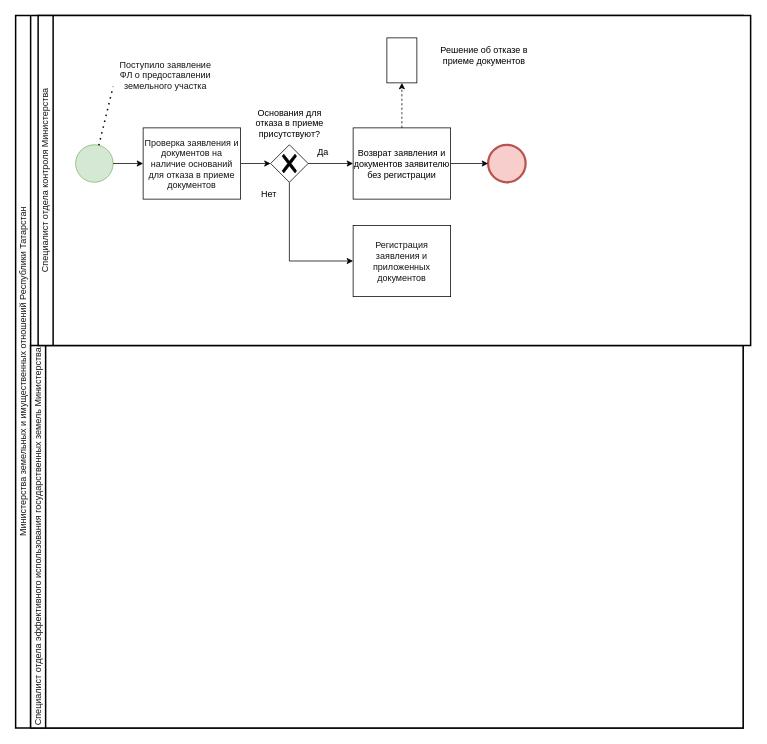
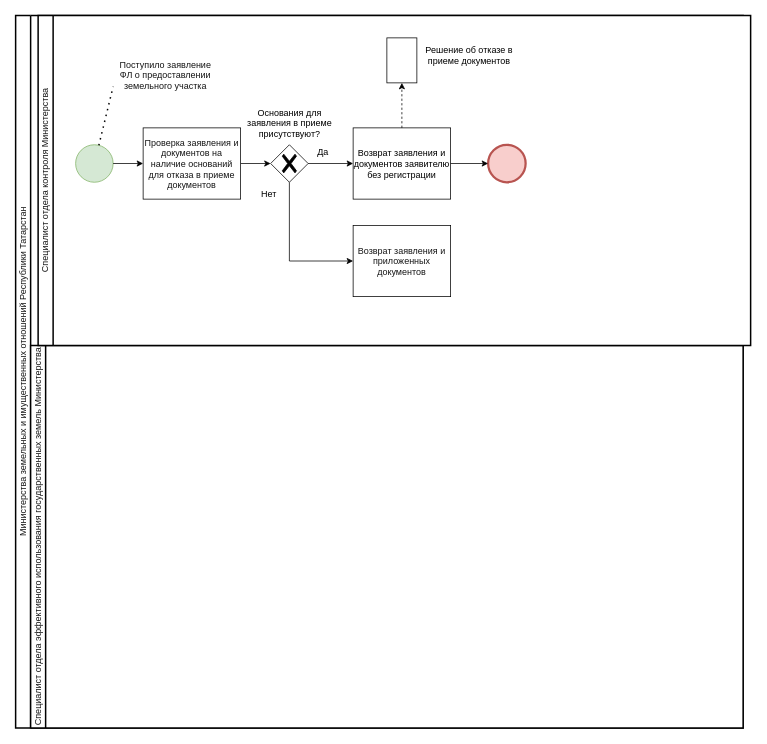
node "Решение об отказе в приеме документов": moved (484, 55) -> (469, 55)
node "Основания для отказа в приеме присутствуют?": label "Основания для отказа в приеме присутствуют?" -> "Основания для заявления в приеме присутствуют?"
node "Регистрация заявления и приложенных документов": label "Регистрация заявления и приложенных документов" -> "Возврат заявления и приложенных документов"
